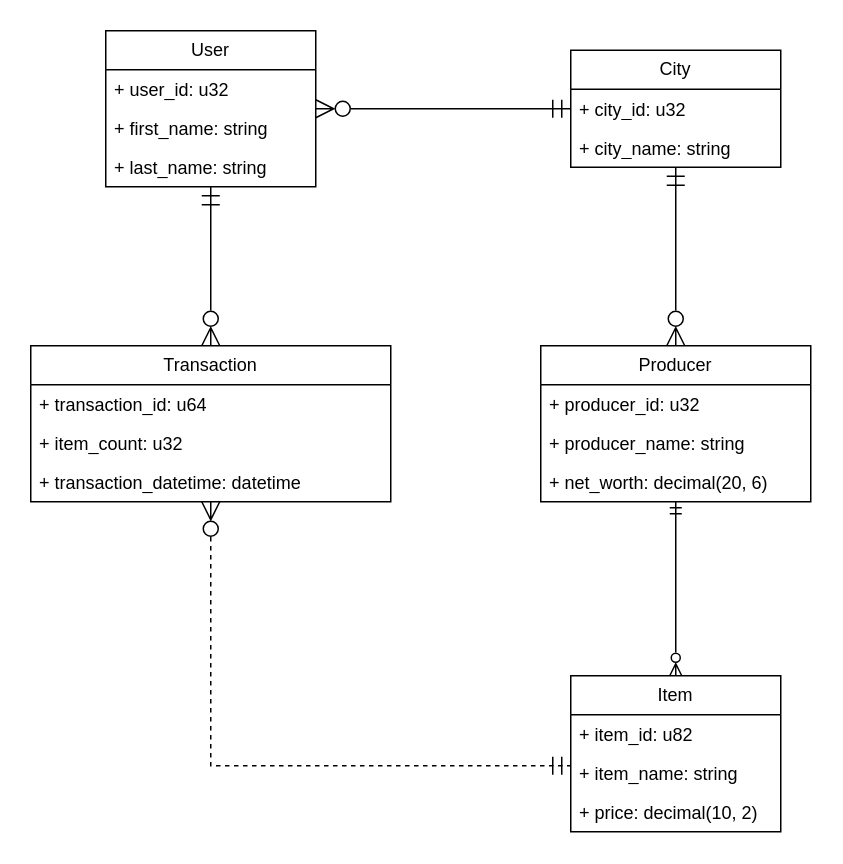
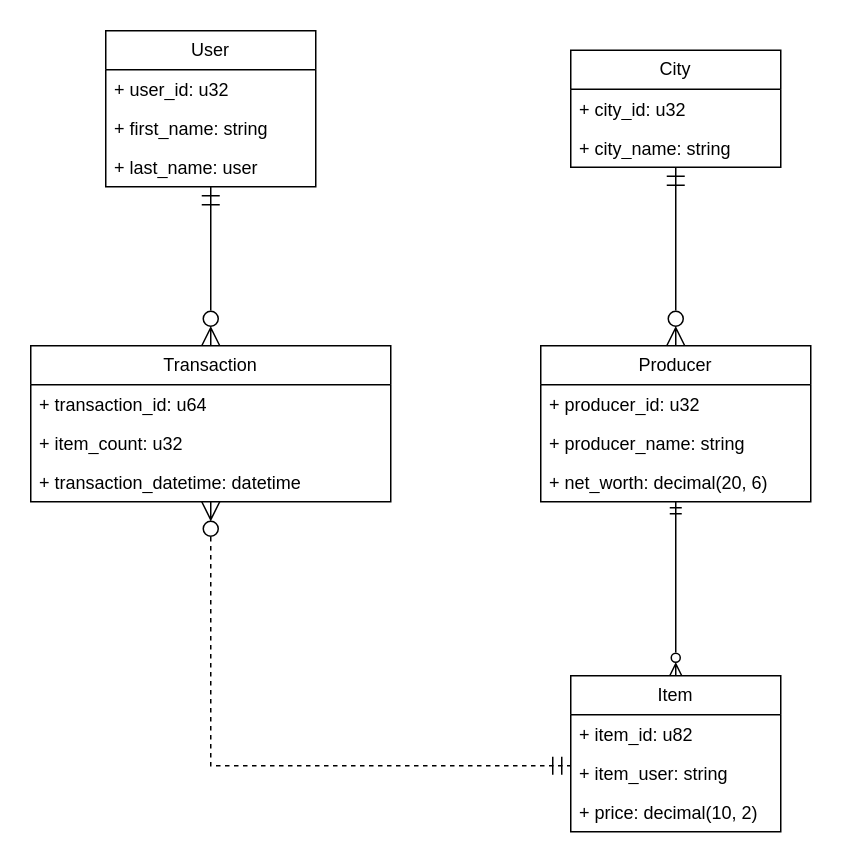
edge "User" -- "City": removed
node "+ last_name: string": label "+ last_name: string" -> "+ last_name: user"
node "+ item_name: string": label "+ item_name: string" -> "+ item_user: string"
